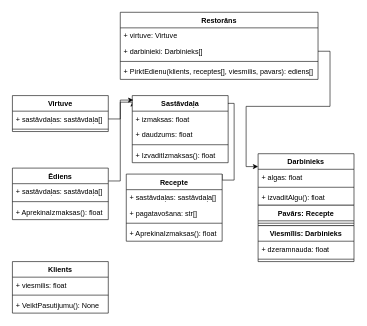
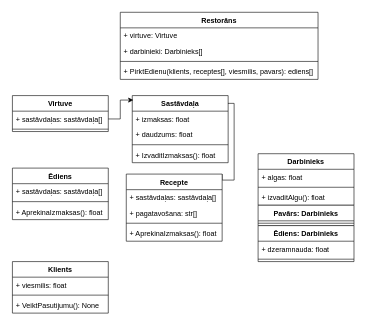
edge "+ darbinieki: Darbinieks[]" -> "Darbinieks": removed
edge "Ēdiens" -> "Sastāvdaļa": removed
node "Pavārs: Recepte": label "Pavārs: Recepte" -> "Pavārs: Darbinieks"
node "Viesmīlis: Darbinieks": label "Viesmīlis: Darbinieks" -> "Ēdiens: Darbinieks"
